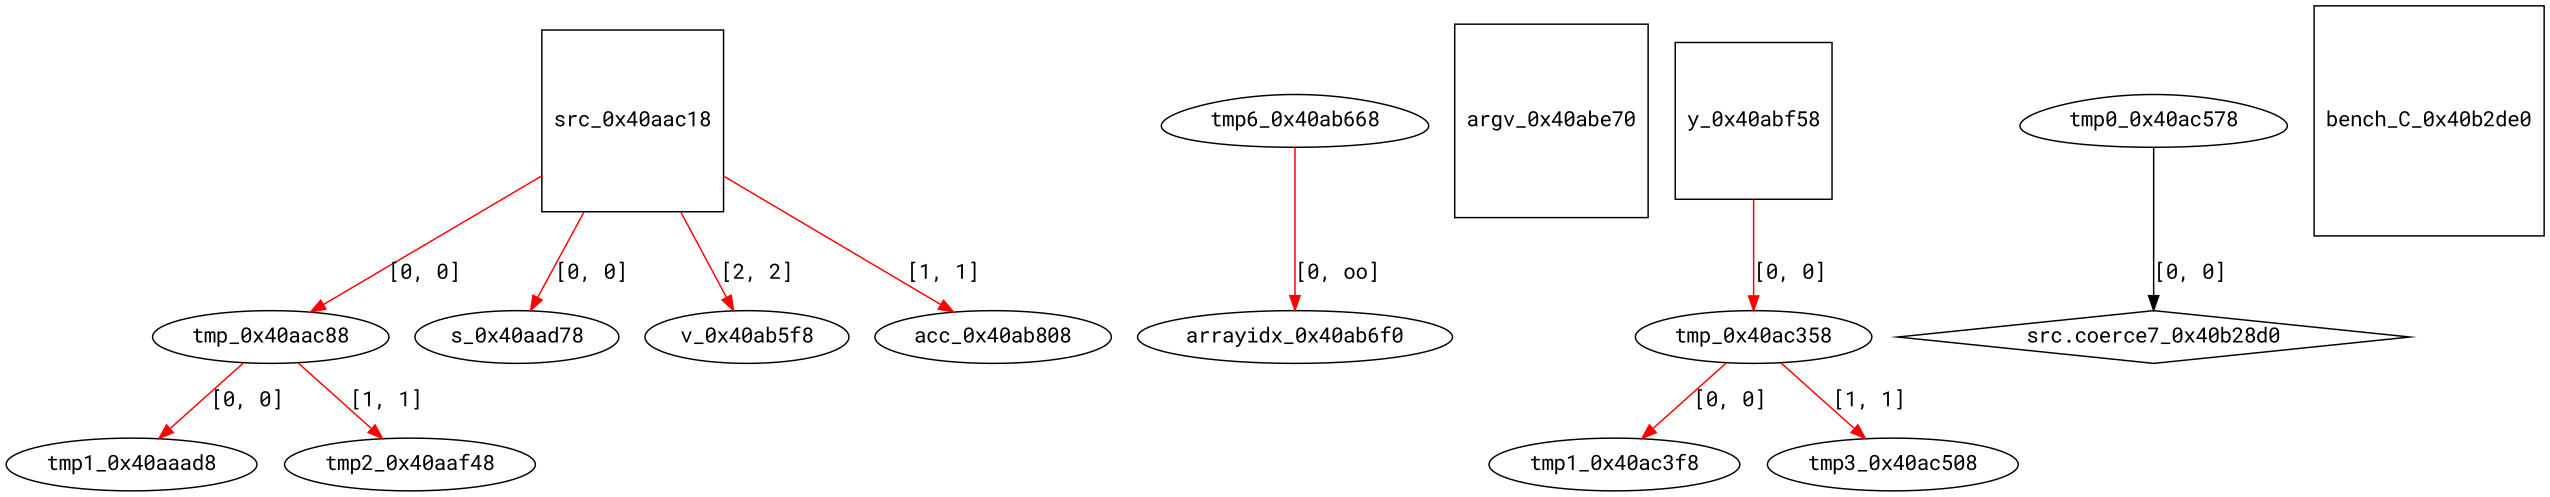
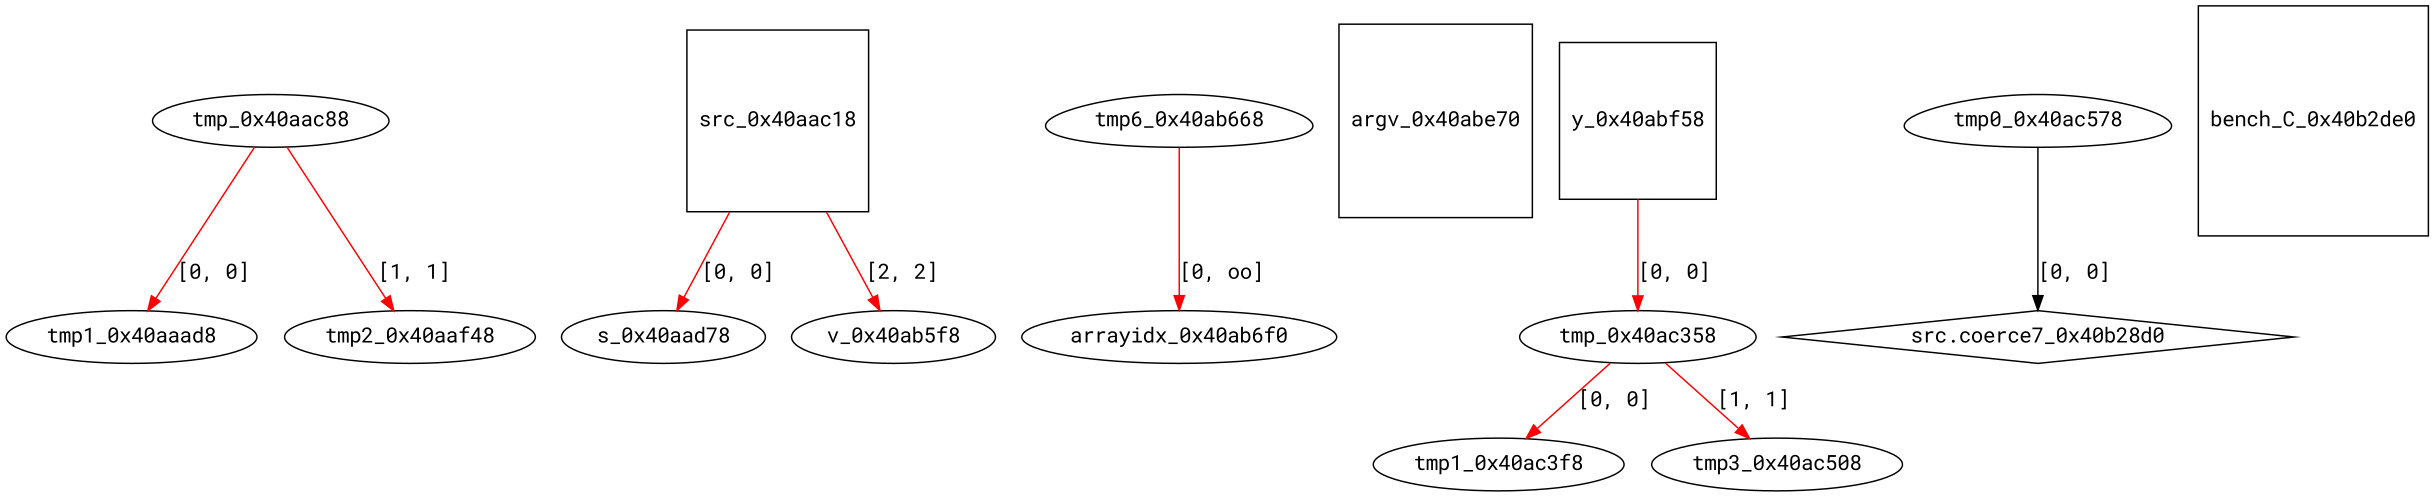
edge "src_0x40aac18" -> "tmp_0x40aac88": removed, label "[0, 0]"
node "acc_0x40ab808": removed
